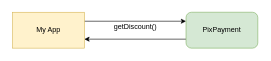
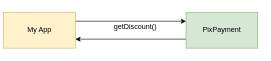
node "My App": moved (48, 30) -> (39, 30)
node "PixPayment": shape rounded rectangle -> rectangle
